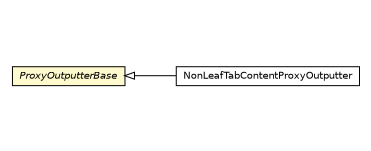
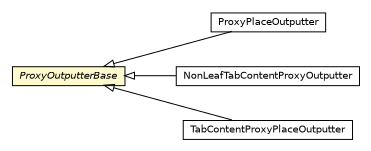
node "ProxyPlaceOutputter": added
node "TabContentProxyPlaceOutputter": added
